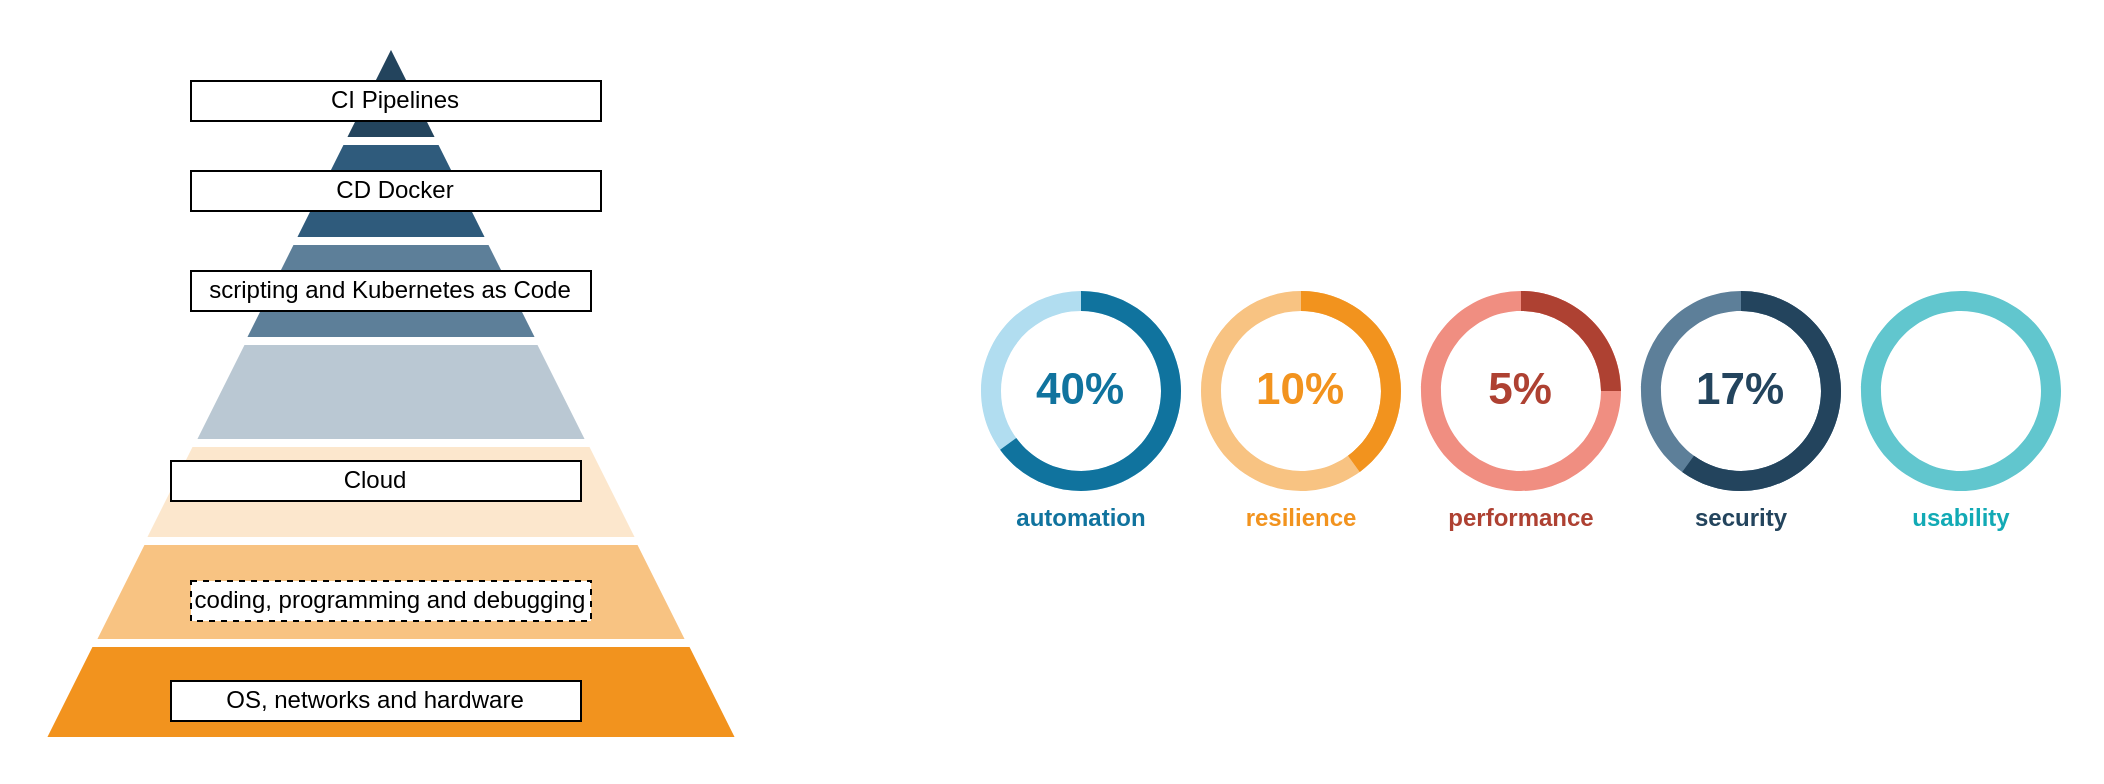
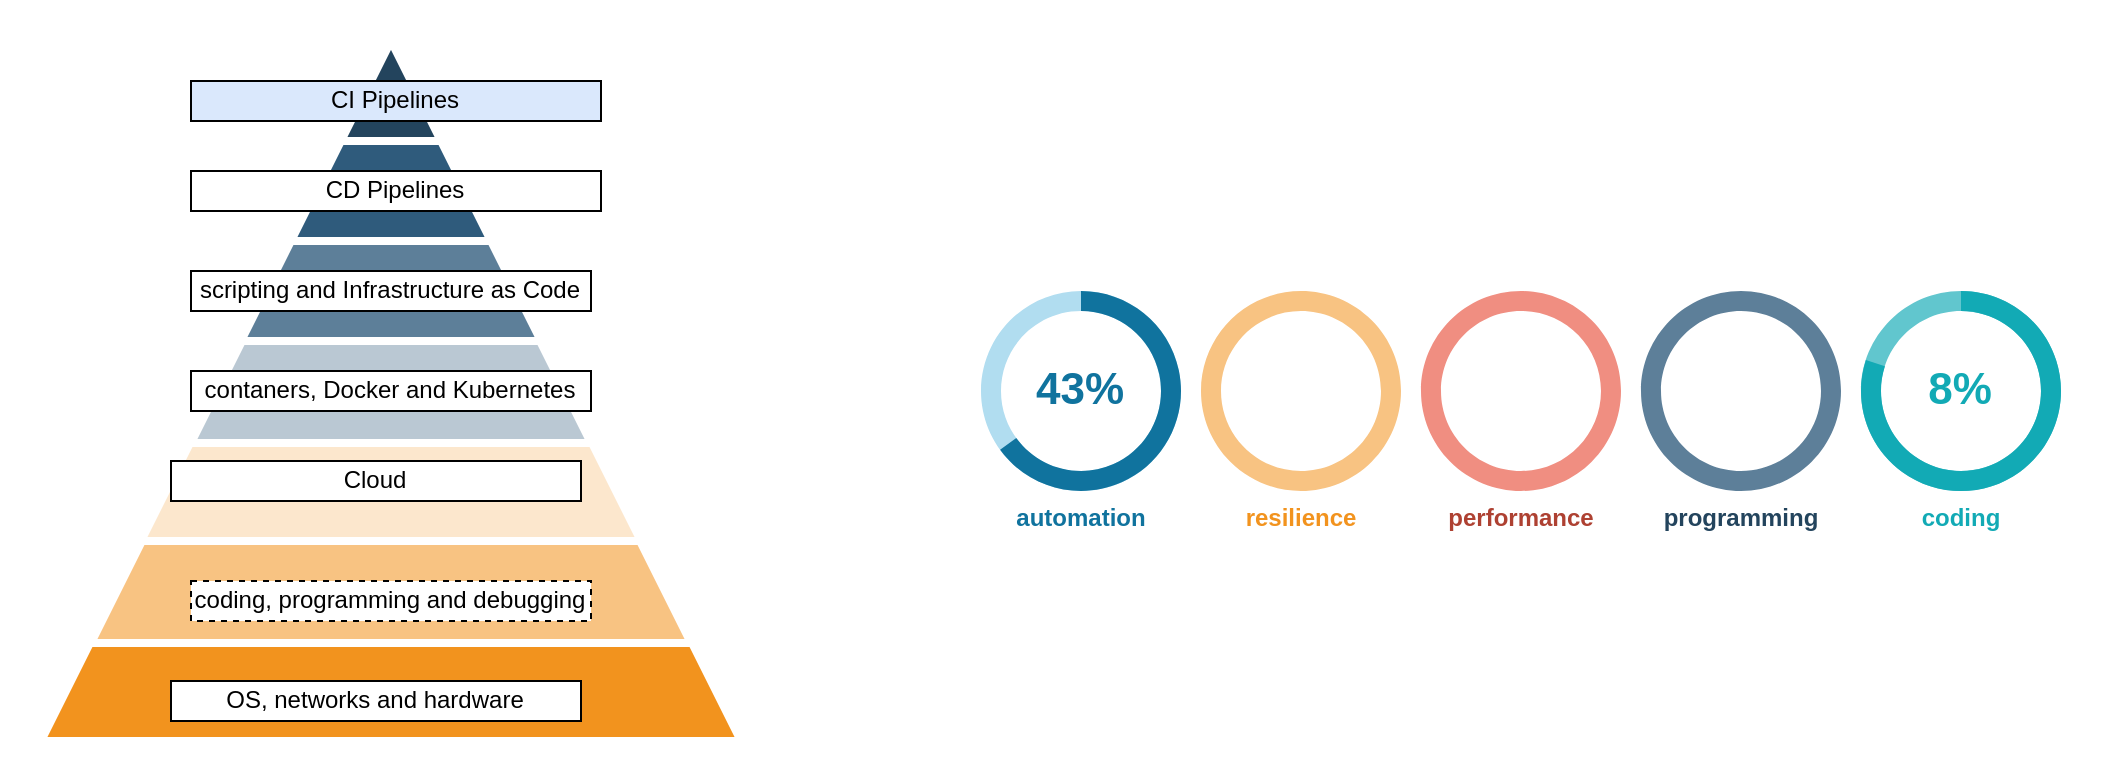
node "CI Pipelines": fillcolor #ffffff -> #dae8fc
node "CD Docker": label "CD Docker" -> "CD Pipelines"
node "scripting and Kubernetes as Code": label "scripting and Kubernetes as Code" -> "scripting and Infrastructure as Code"
node "contaners, Docker and Kubernetes": added
node "40%": label "40%" -> "43%"
node "10%": removed
node "5%": removed
node "17%": removed
node "8%": added
node "security": label "security" -> "programming"
node "usability": label "usability" -> "coding"
